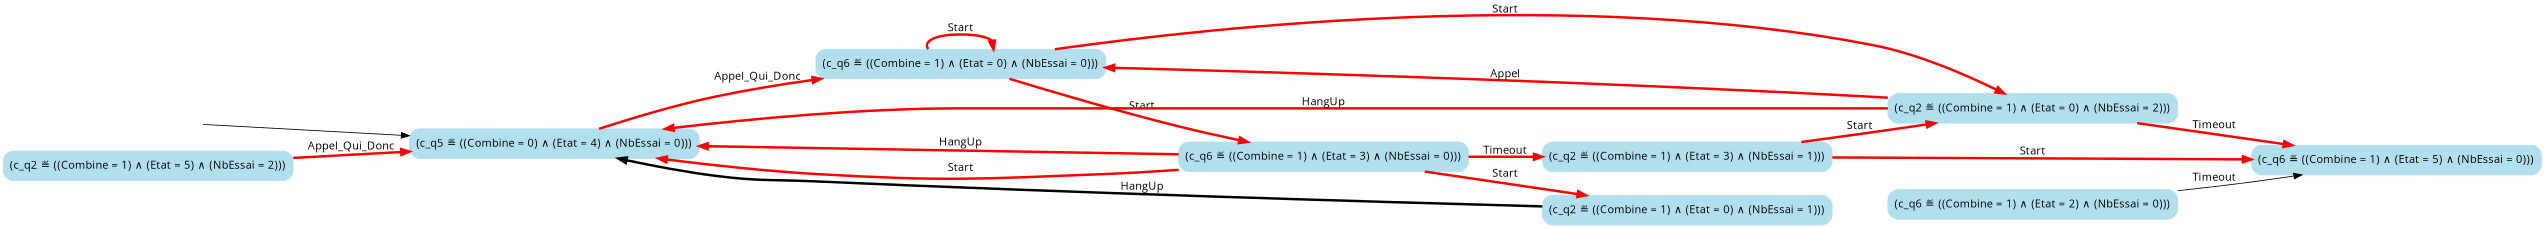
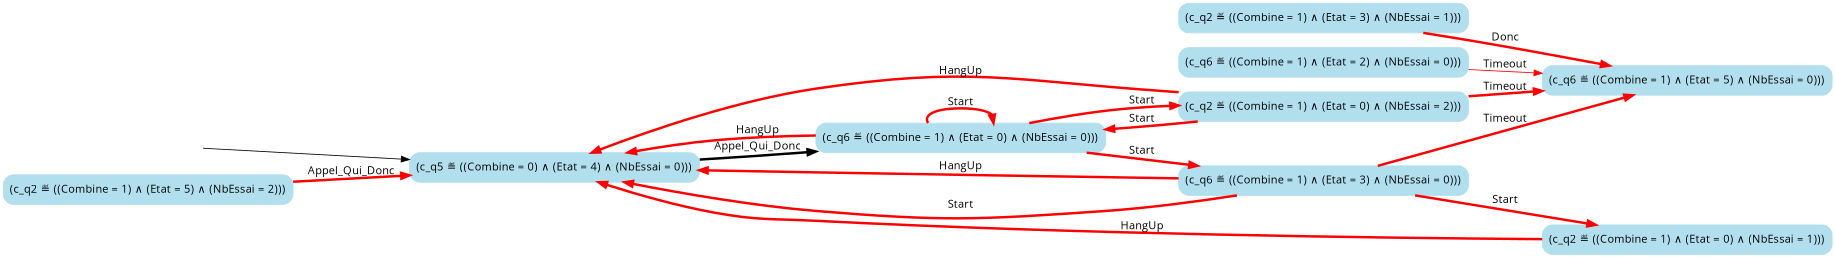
edge "(c_q2 ≝ ((Combine = 1) ∧ (Etat = 0) ∧ (NbEssai = 2)))" -> "(c_q6 ≝ ((Combine = 1) ∧ (Etat = 0) ∧ (NbEssai = 0)))": label "Appel" -> "Start"
edge "(c_q5 ≝ ((Combine = 0) ∧ (Etat = 4) ∧ (NbEssai = 0)))" -> "(c_q6 ≝ ((Combine = 1) ∧ (Etat = 0) ∧ (NbEssai = 0)))": color red -> black
edge "(c_q2 ≝ ((Combine = 1) ∧ (Etat = 3) ∧ (NbEssai = 1)))" -> "(c_q2 ≝ ((Combine = 1) ∧ (Etat = 0) ∧ (NbEssai = 2)))": removed, label "Start"
edge "(c_q6 ≝ ((Combine = 1) ∧ (Etat = 0) ∧ (NbEssai = 0)))" -> "(c_q5 ≝ ((Combine = 0) ∧ (Etat = 4) ∧ (NbEssai = 0)))": added, label "HangUp"
edge "(c_q2 ≝ ((Combine = 1) ∧ (Etat = 3) ∧ (NbEssai = 1)))" -> "(c_q6 ≝ ((Combine = 1) ∧ (Etat = 5) ∧ (NbEssai = 0)))": label "Start" -> "Donc"
edge "(c_q6 ≝ ((Combine = 1) ∧ (Etat = 3) ∧ (NbEssai = 0)))" -> "(c_q2 ≝ ((Combine = 1) ∧ (Etat = 3) ∧ (NbEssai = 1)))": now "(c_q6 ≝ ((Combine = 1) ∧ (Etat = 3) ∧ (NbEssai = 0)))" -> "(c_q6 ≝ ((Combine = 1) ∧ (Etat = 5) ∧ (NbEssai = 0)))"
edge "(c_q6 ≝ ((Combine = 1) ∧ (Etat = 2) ∧ (NbEssai = 0)))" -> "(c_q6 ≝ ((Combine = 1) ∧ (Etat = 5) ∧ (NbEssai = 0)))": color black -> red
edge "(c_q2 ≝ ((Combine = 1) ∧ (Etat = 0) ∧ (NbEssai = 1)))" -> "(c_q5 ≝ ((Combine = 0) ∧ (Etat = 4) ∧ (NbEssai = 0)))": color black -> red
